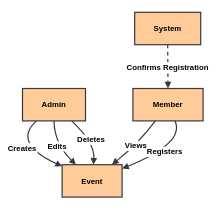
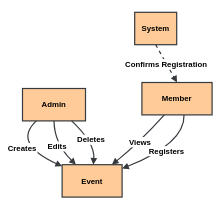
node "System": size 66x32 -> 42x32
node "Member": moved (168, 105) -> (177, 99)
